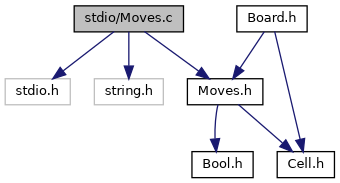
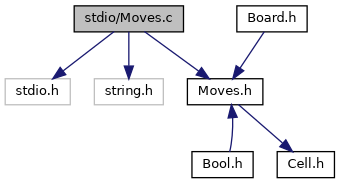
edge "Board.h" -> "Cell.h": removed
edge "Moves.h" -> "Bool.h": reversed
